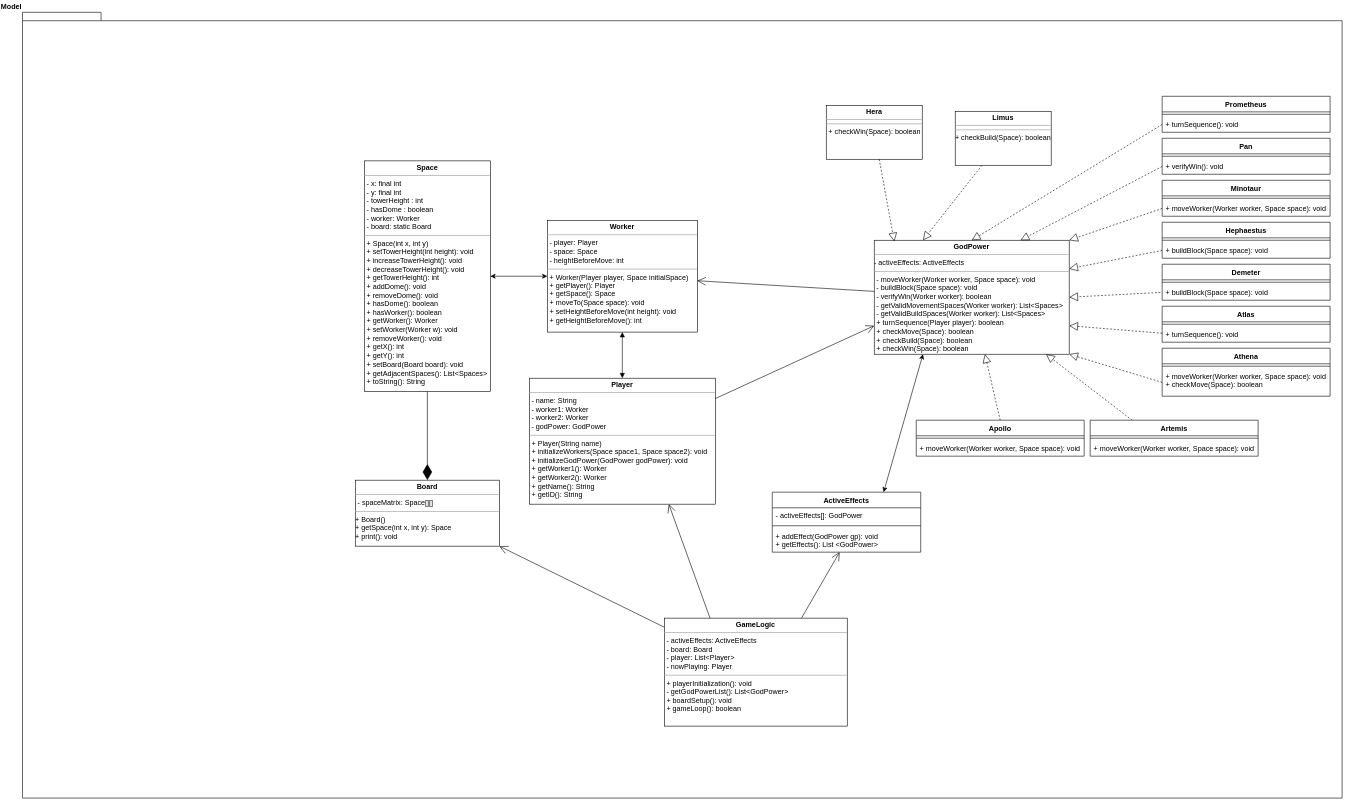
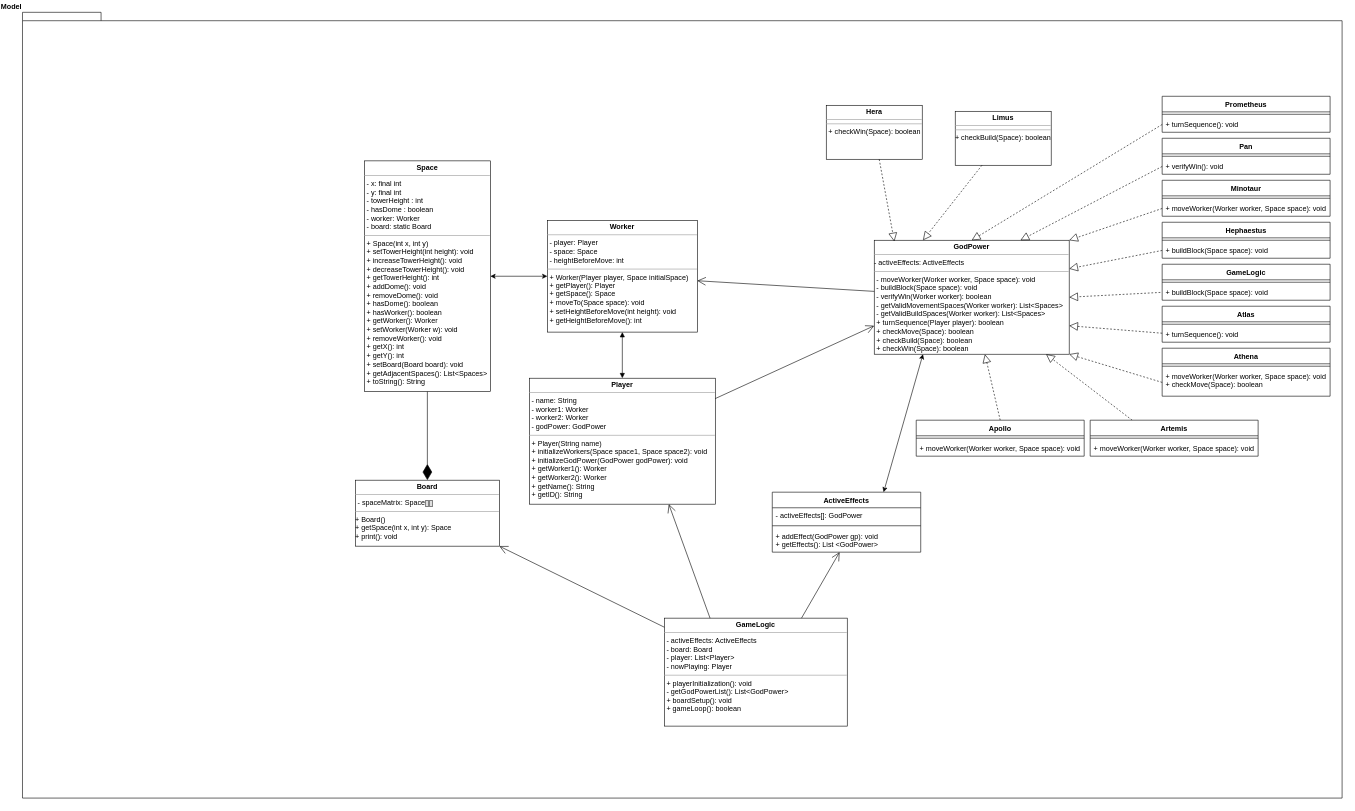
node "Demeter": label "Demeter" -> "GameLogic"
